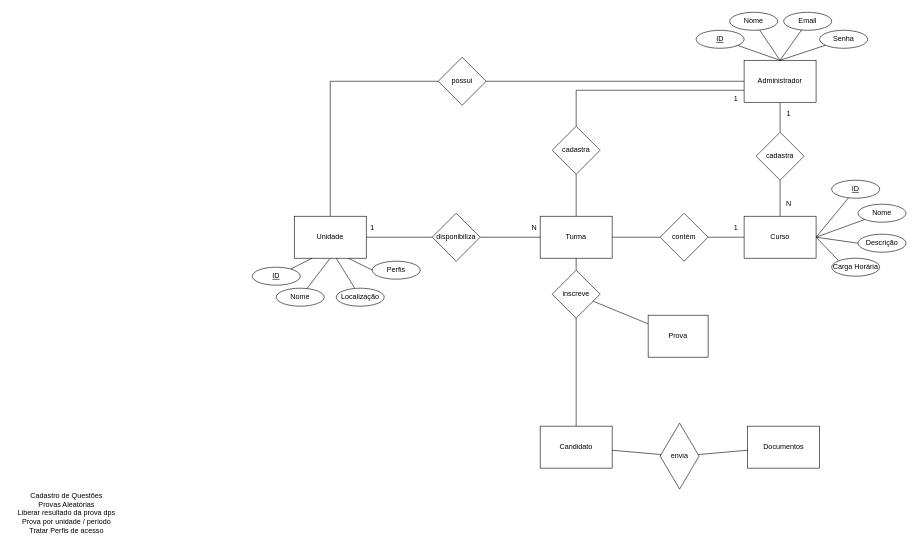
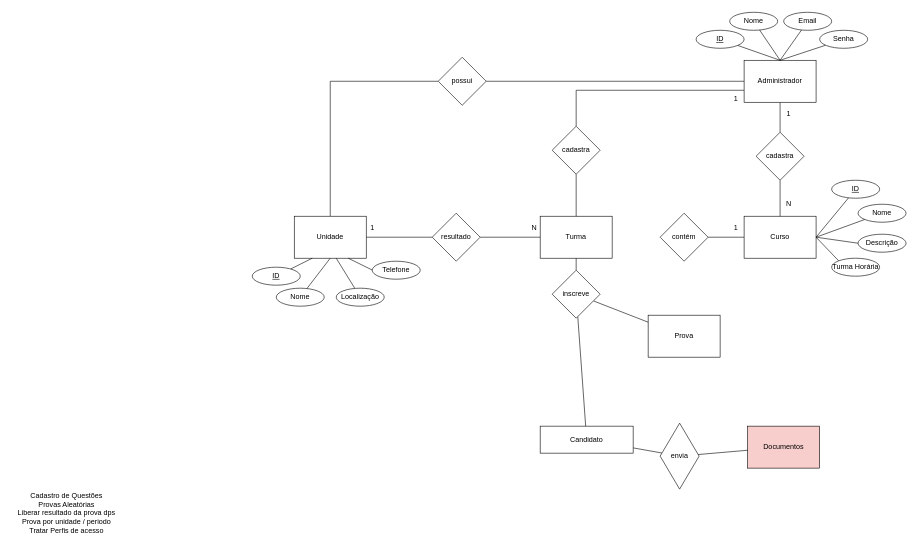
node "disponibiliza": label "disponibiliza" -> "resultado"
edge "Turma" -- "contém": removed
node "Carga Horária": label "Carga Horária" -> "Turma Horária"
node "Perfis": label "Perfis" -> "Telefone"
node "Prova": size 60x42 -> 72x42
node "Candidato": size 72x42 -> 93x27
node "Documentos": fillcolor #ffffff -> #f8cecc
